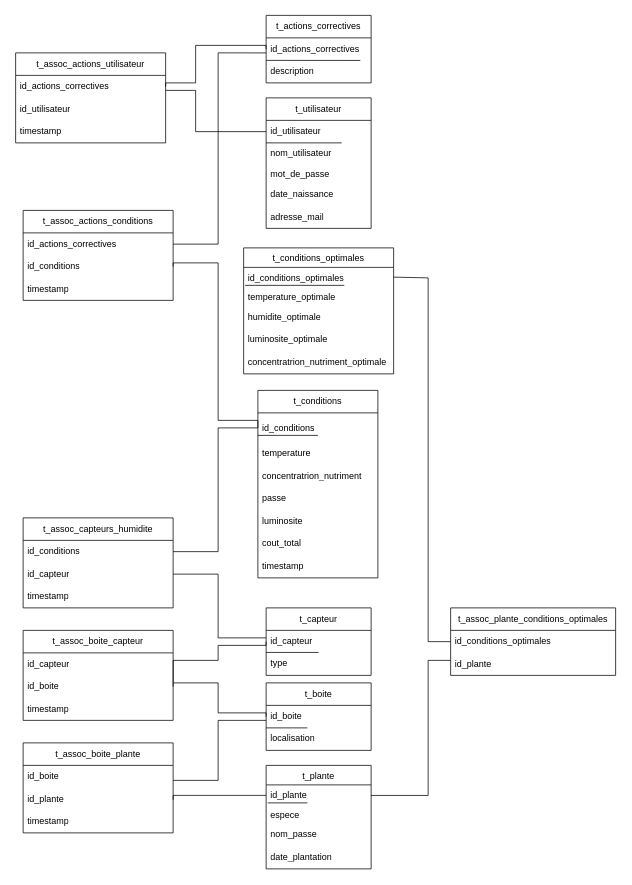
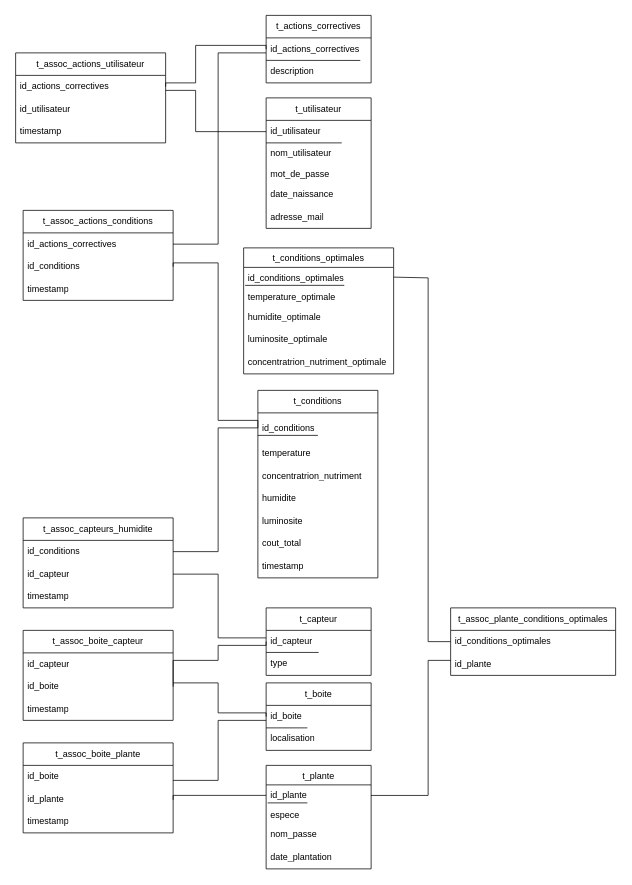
node "passe": label "passe" -> "humidite"
